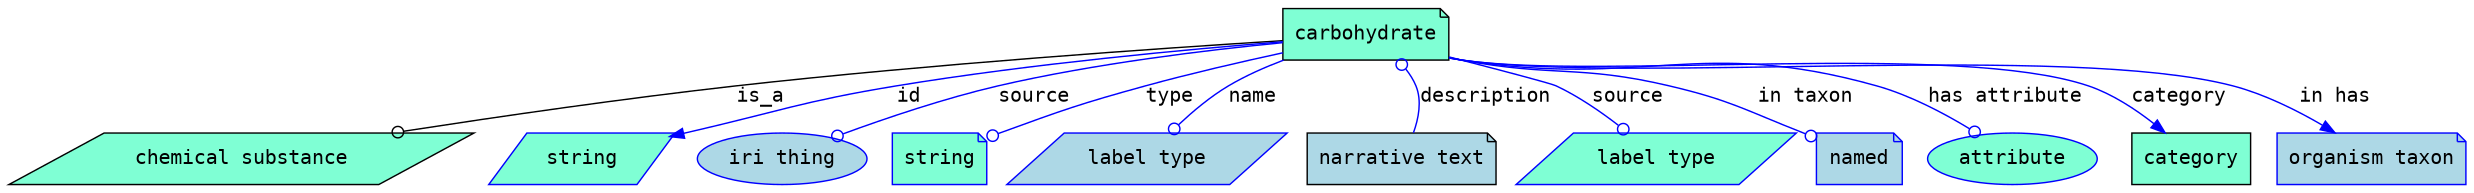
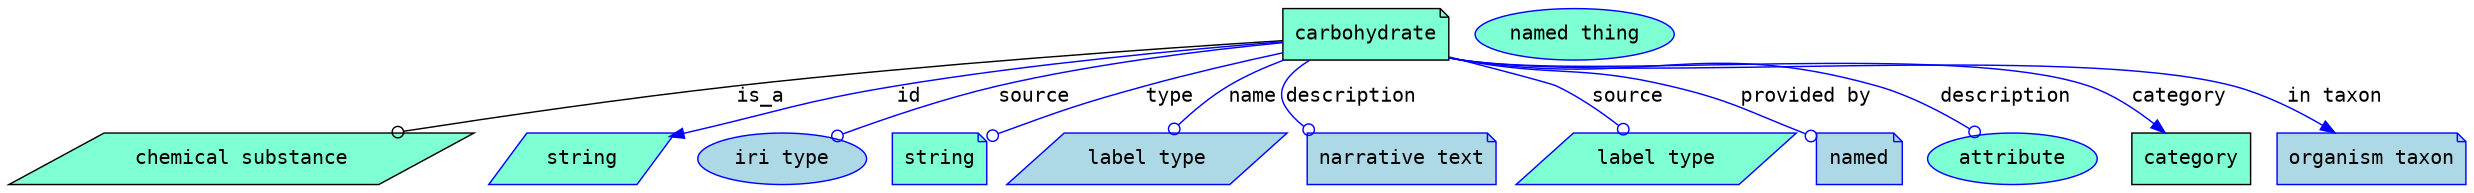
node "named thing": added
edge "carbohydrate" -> "named": label "in taxon" -> "provided by"
edge "carbohydrate" -> "attribute": label "has attribute" -> "description"
edge "carbohydrate" -> "organism taxon": label "in has" -> "in taxon"
edge "narrative text" -> "carbohydrate": reversed
node "iri thing": label "iri thing" -> "iri type"
node "narrative text": color black -> blue
